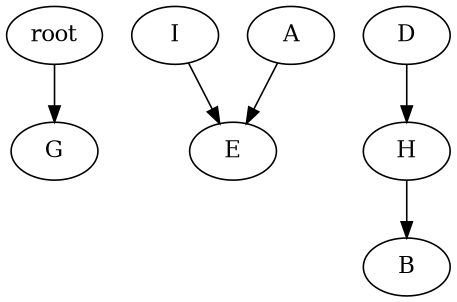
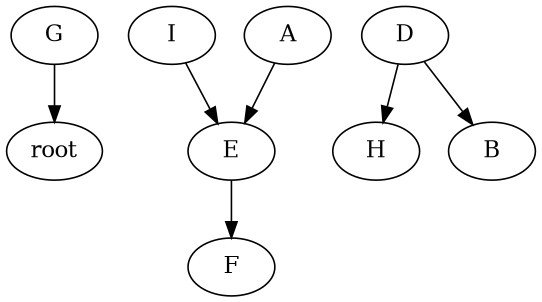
edge "root" -> "G": reversed
edge "H" -> "B": now "D" -> "B"
node "F": added
